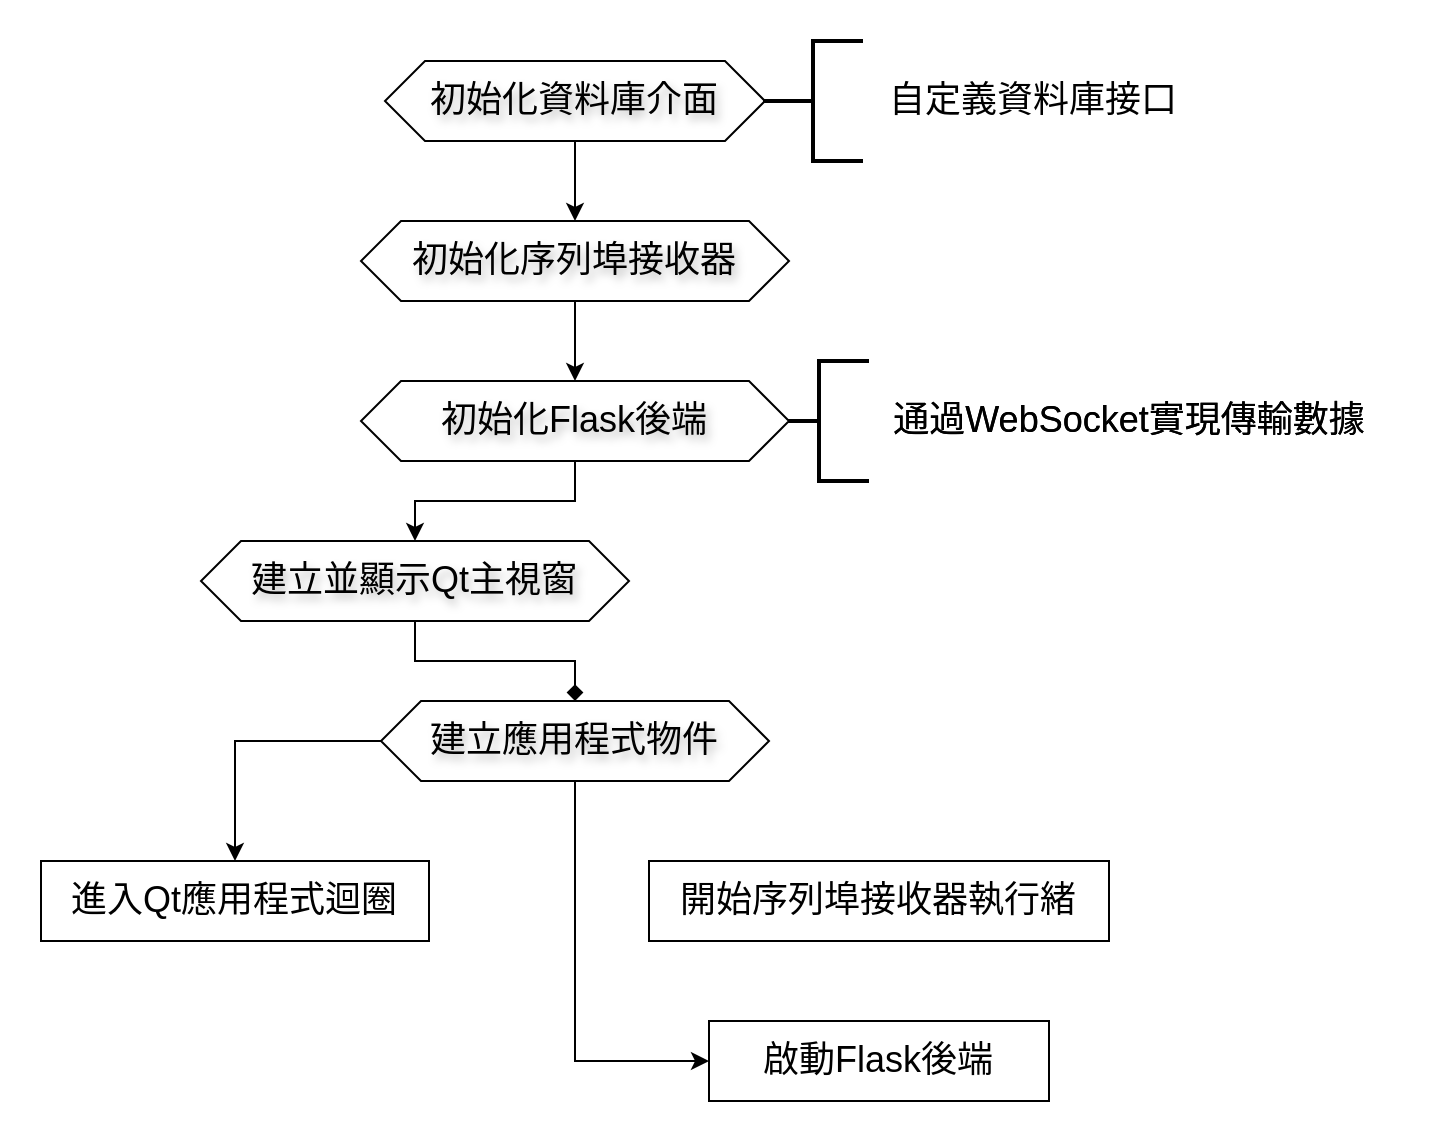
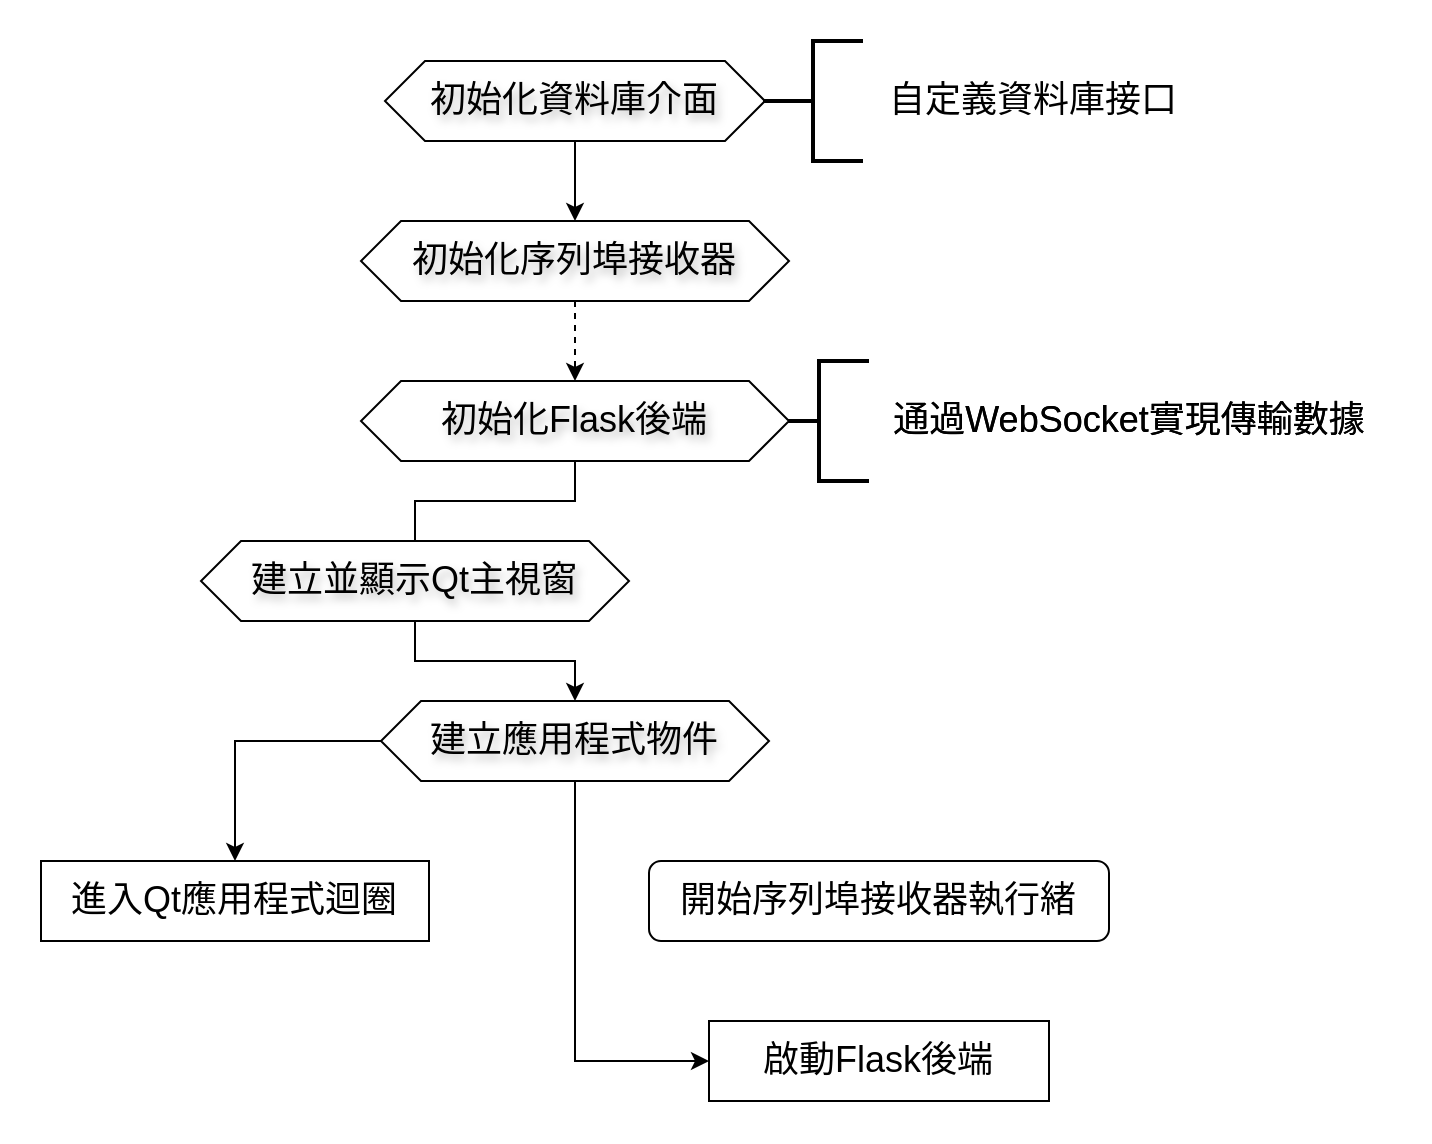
edge "初始化序列埠接收器" -> "初始化Flask後端": style solid -> dashed
edge "初始化Flask後端" -> "建立並顯示Qt主視窗": arrowhead classic -> none
edge "建立並顯示Qt主視窗" -> "建立應用程式物件": arrowhead diamond -> classic
node "開始序列埠接收器執行緒": shape rectangle -> rounded rectangle
